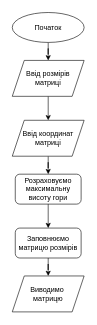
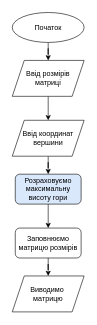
node "Ввід координат матриці": label "Ввід координат матриці" -> "Ввід координат вершини"
node "Розраховуємо максимальну висоту гори": fillcolor #ffffff -> #dae8fc
